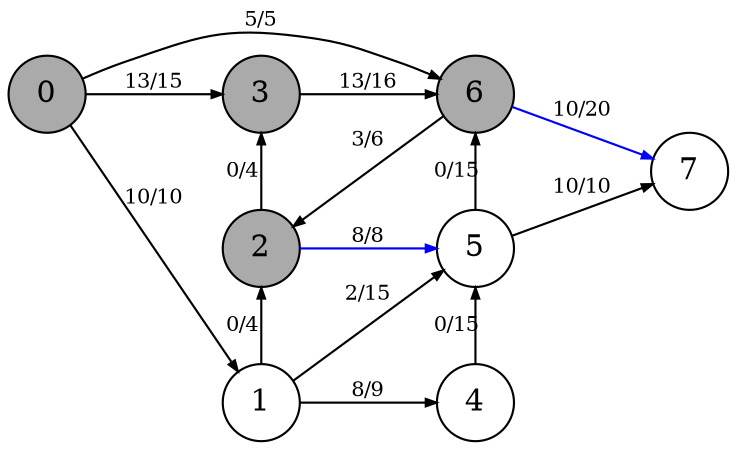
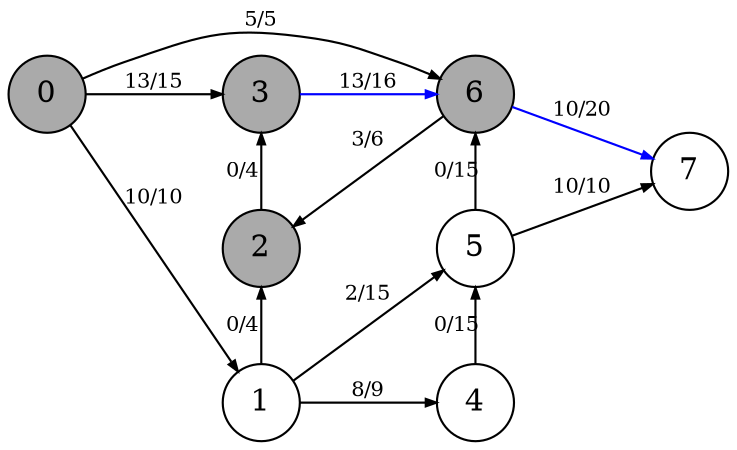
edge "3" -> "6": color black -> blue
edge "2" -> "5": removed, label "8/8"
